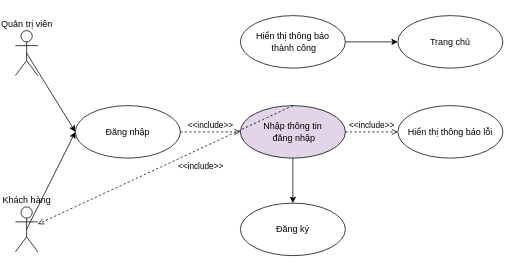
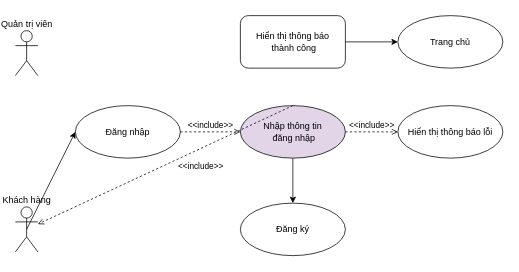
node "Hiển thị thông báo thành công": shape ellipse -> rounded rectangle
edge "Quản trị viên" -> "Đăng nhập": removed
